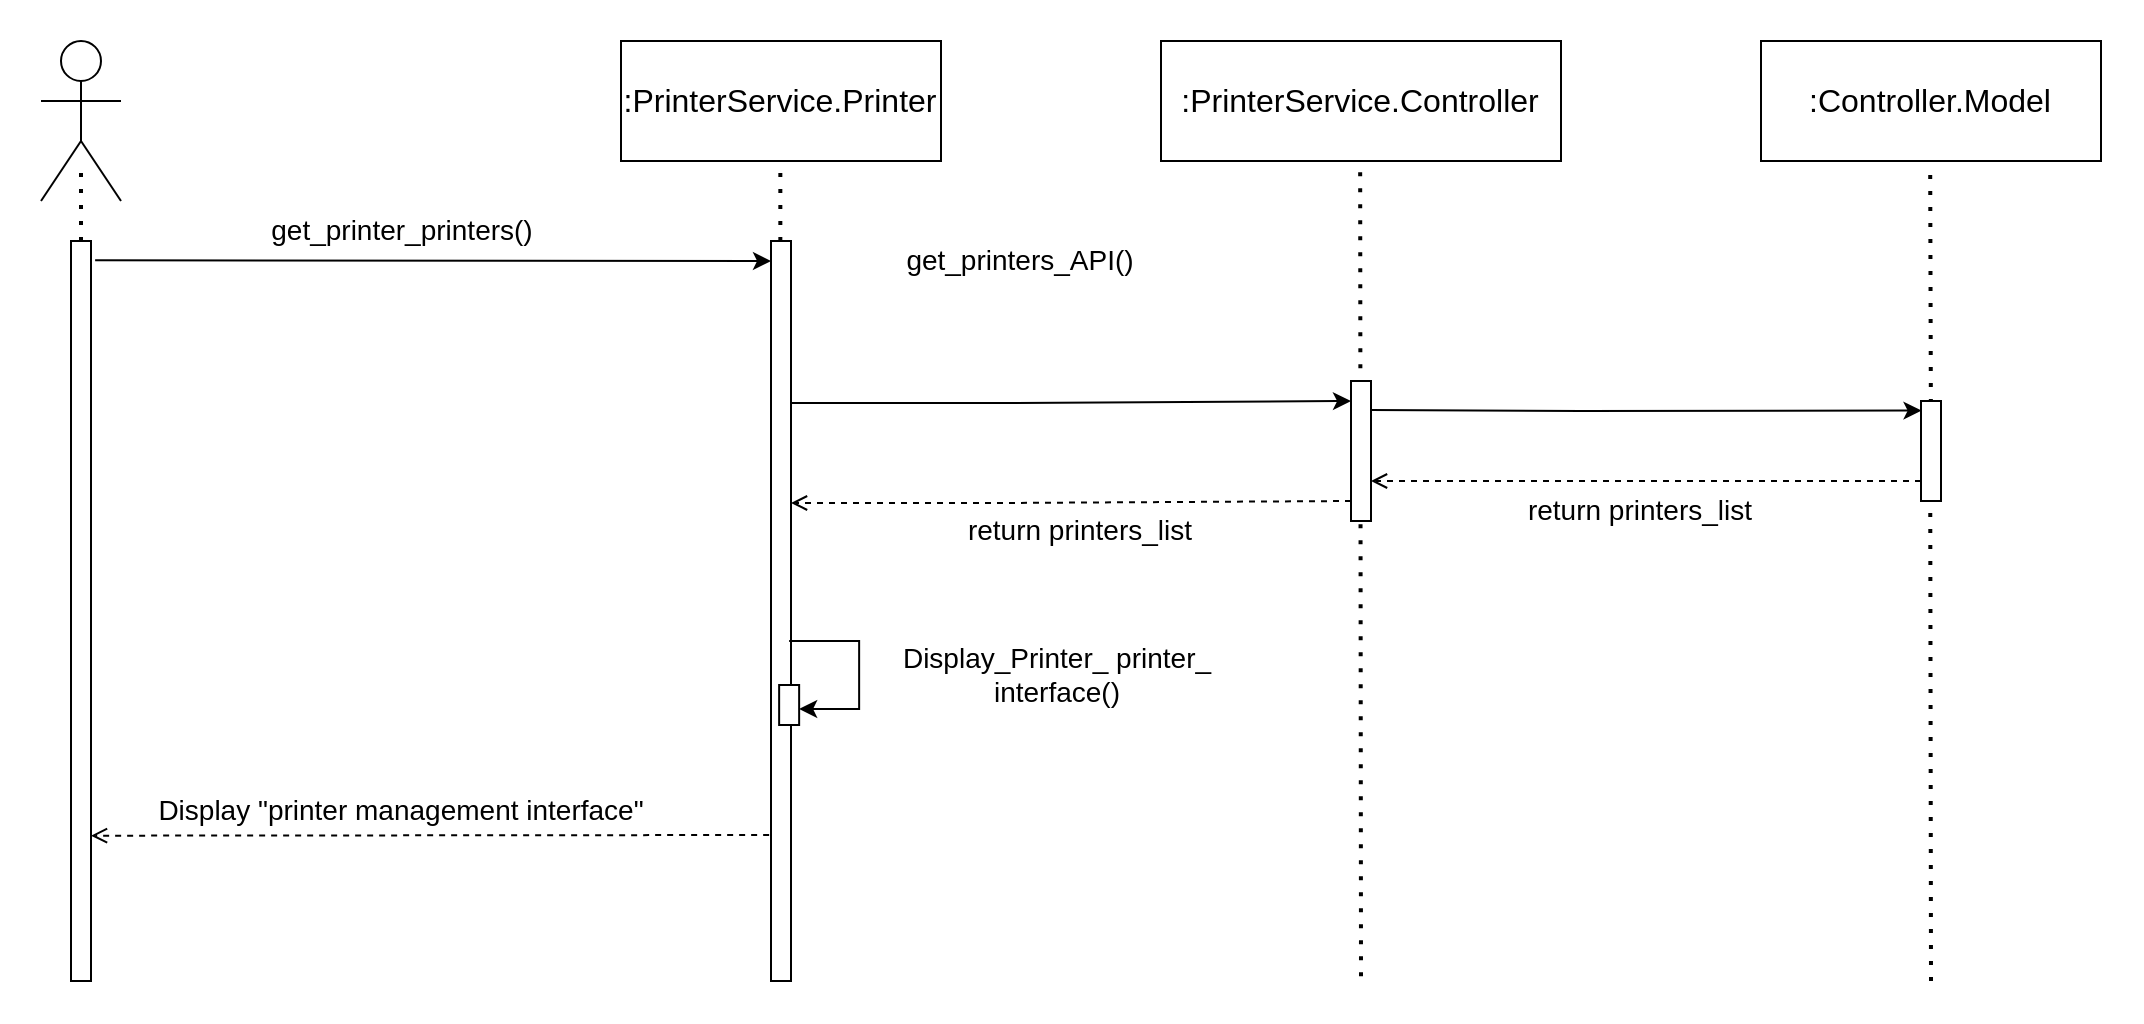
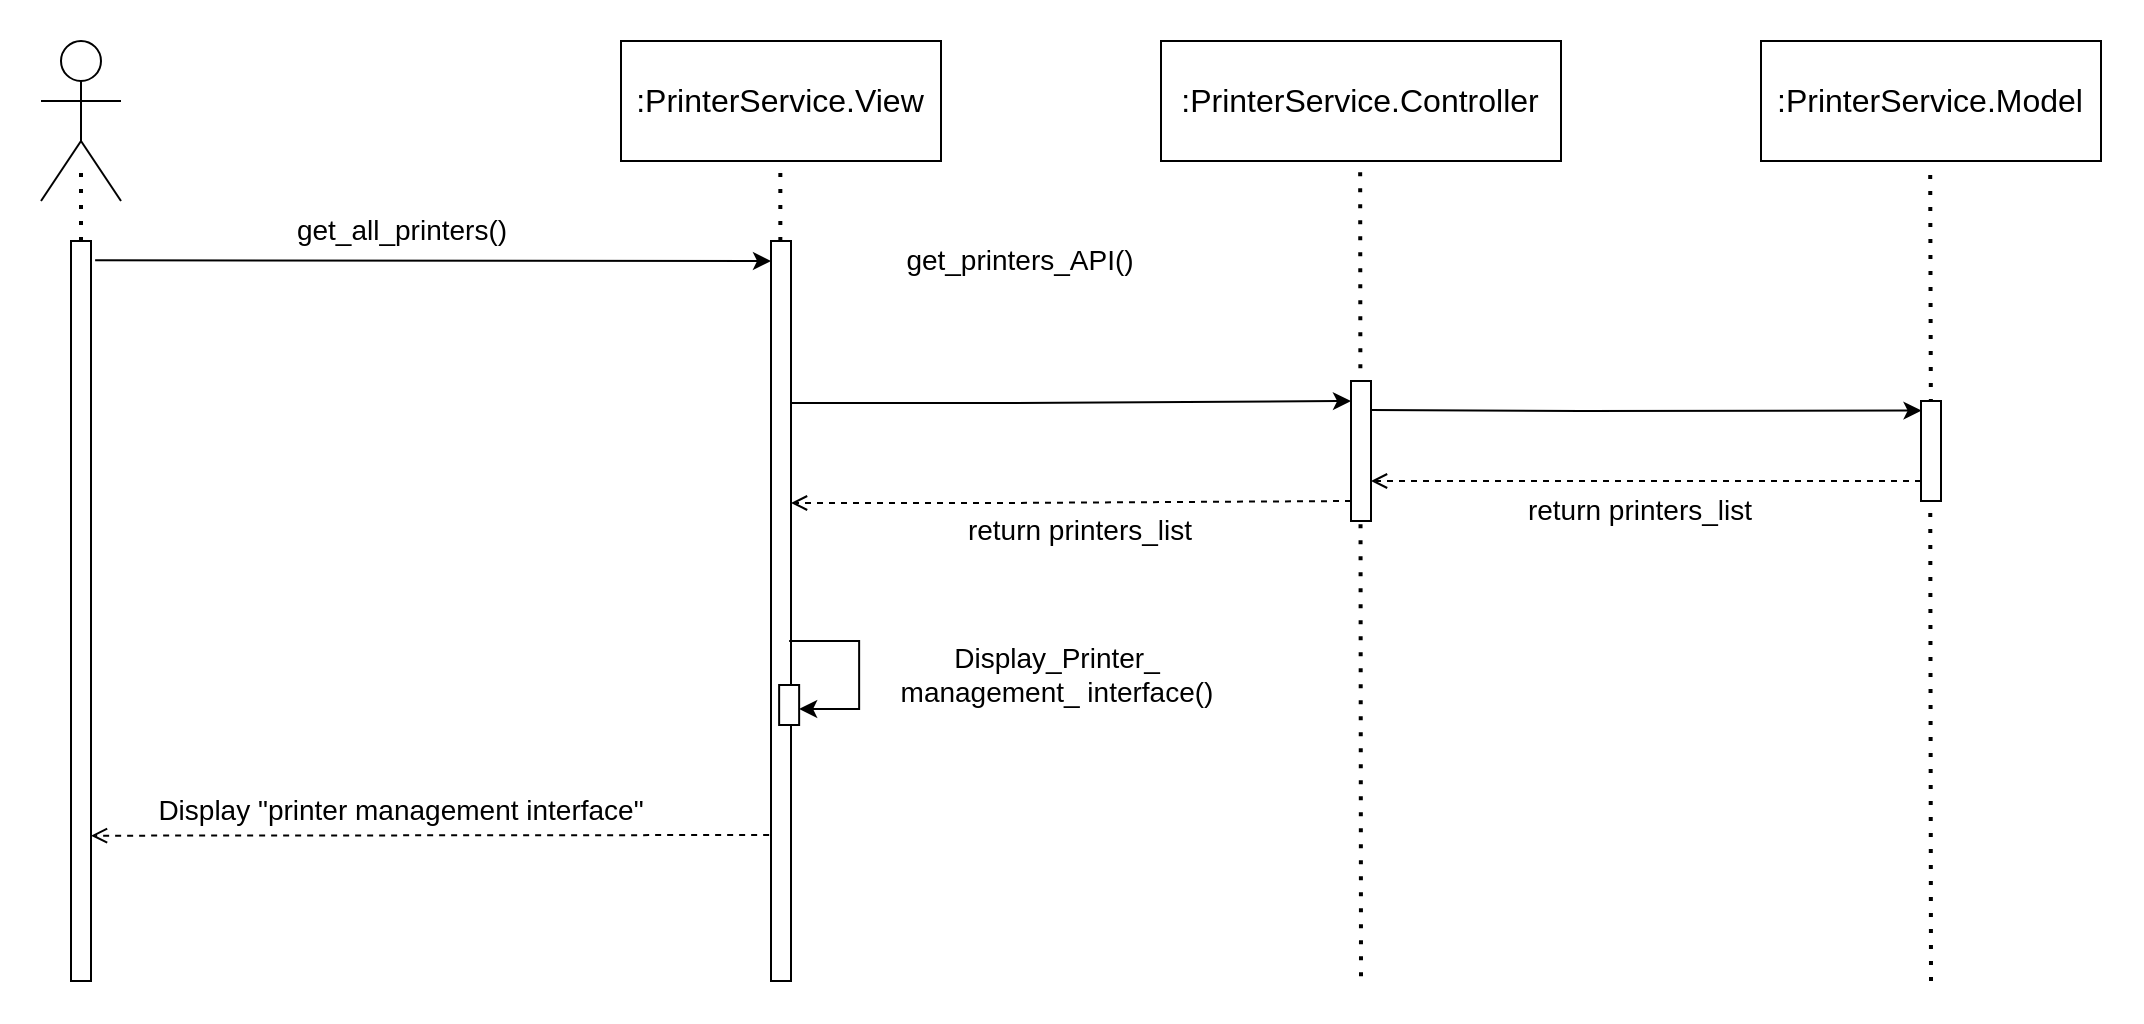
node ":PrinterService.Printer": label ":PrinterService.Printer" -> ":PrinterService.View"
node ":Controller.Model": label ":Controller.Model" -> ":PrinterService.Model"
node "get_printer_printers()": label "get_printer_printers()" -> "get_all_printers()"
node "Display_Printer_ printer_ interface()": label "Display_Printer_ printer_ interface()" -> "Display_Printer_ management_ interface()"
